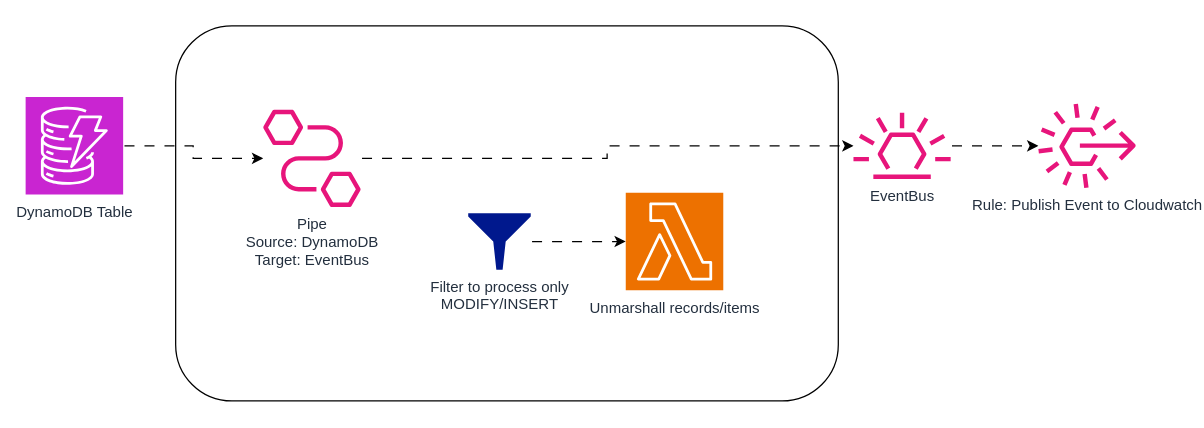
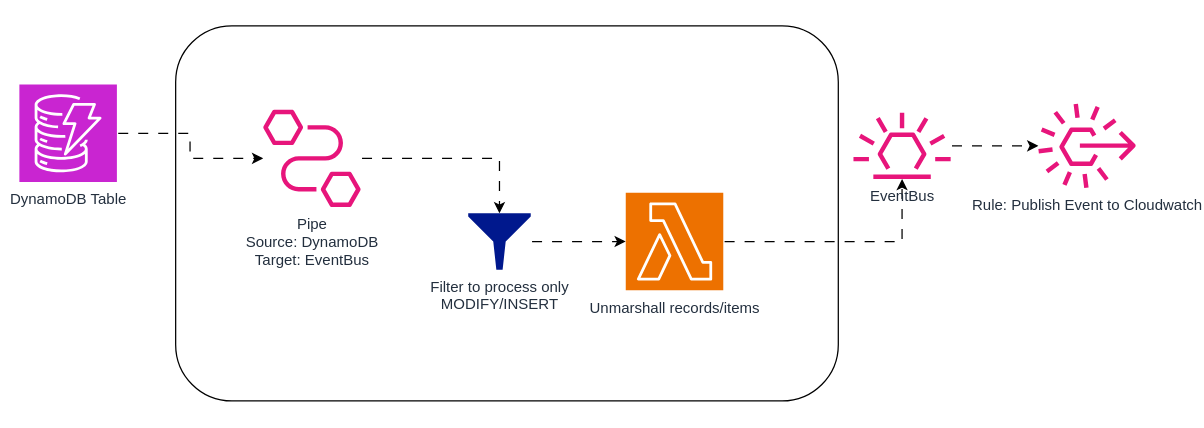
node "DynamoDB Table": moved (74, 146) -> (68, 133)
edge "Pipe Source: DynamoDB Target: EventBus" -> "EventBus": now "Pipe Source: DynamoDB Target: EventBus" -> "Filter to process only MODIFY/INSERT"
edge "Unmarshall records/items" -> "EventBus": added
